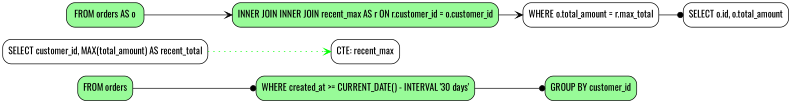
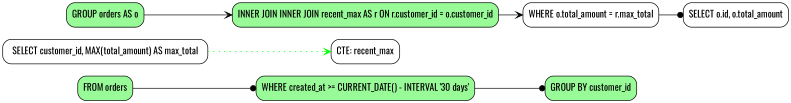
node "FROM orders AS o": label "FROM orders AS o" -> "GROUP orders AS o"
node "SELECT customer_id, MAX(total_amount) AS recent_total": label "SELECT customer_id, MAX(total_amount) AS recent_total" -> "SELECT customer_id, MAX(total_amount) AS max_total"
